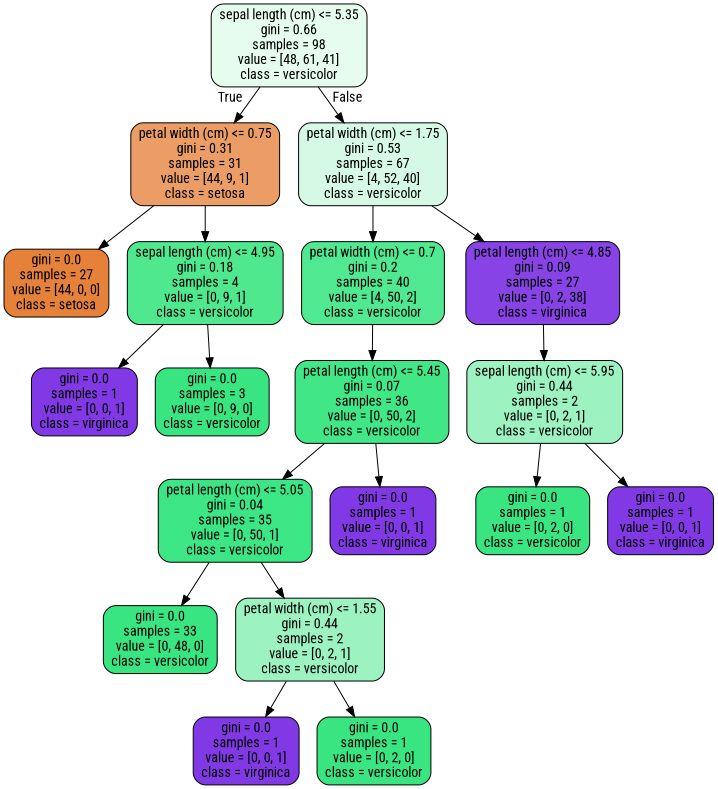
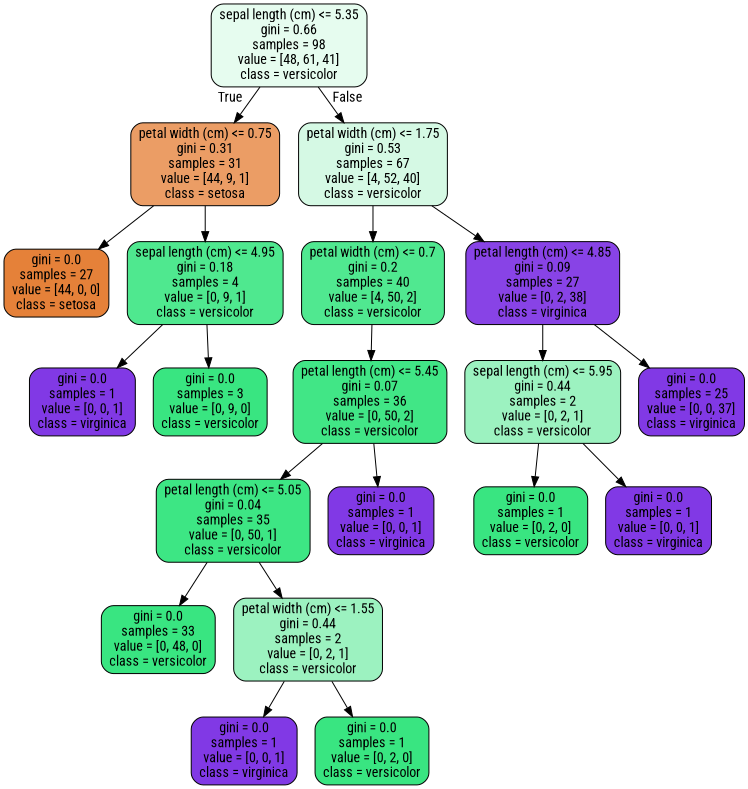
node "gini = 0.0 samples = 25 value = [0, 0, 37] class = virginica": added
